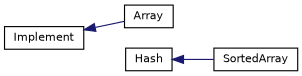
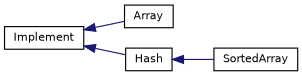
edge "Hash" -> "Implement": added
